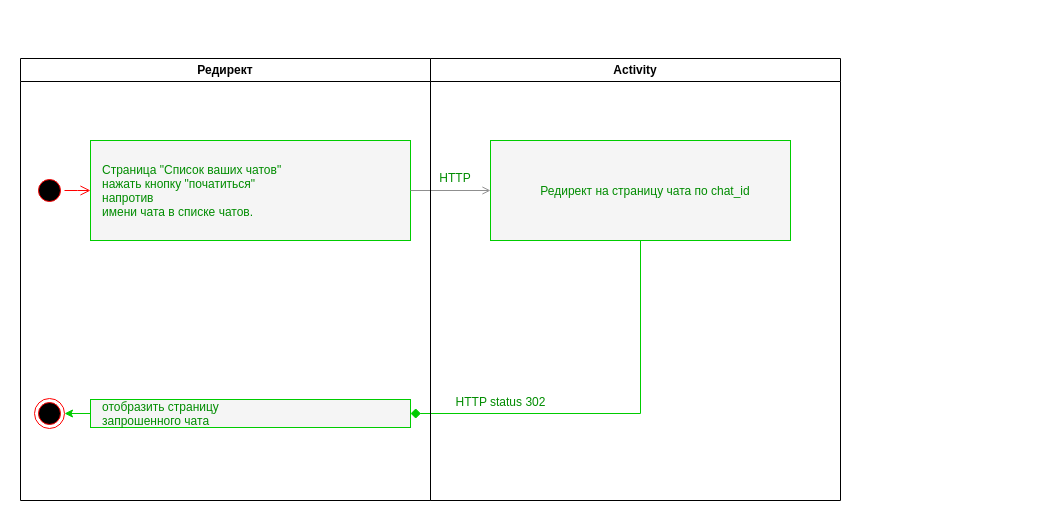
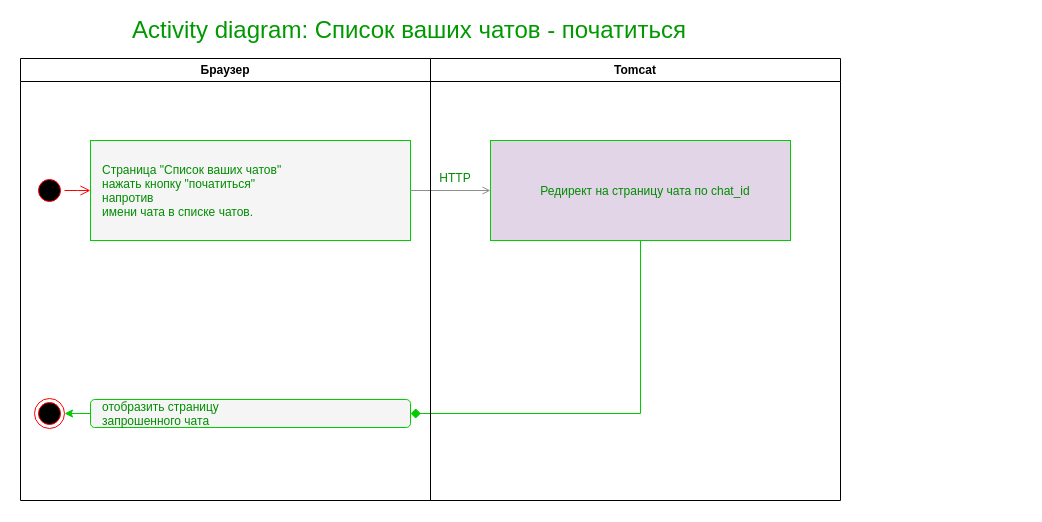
node "Activity diagram: Список ваших чатов - початиться": added
node "Редирект": label "Редирект" -> "Браузер"
node "Activity": label "Activity" -> "Tomcat"
node "Редирект на страницу чата по chat_id": fillcolor #f5f5f5 -> #e1d5e7
node "HTTP status 302": removed
node "отобразить страницу запрошенного чата": shape rectangle -> rounded rectangle
